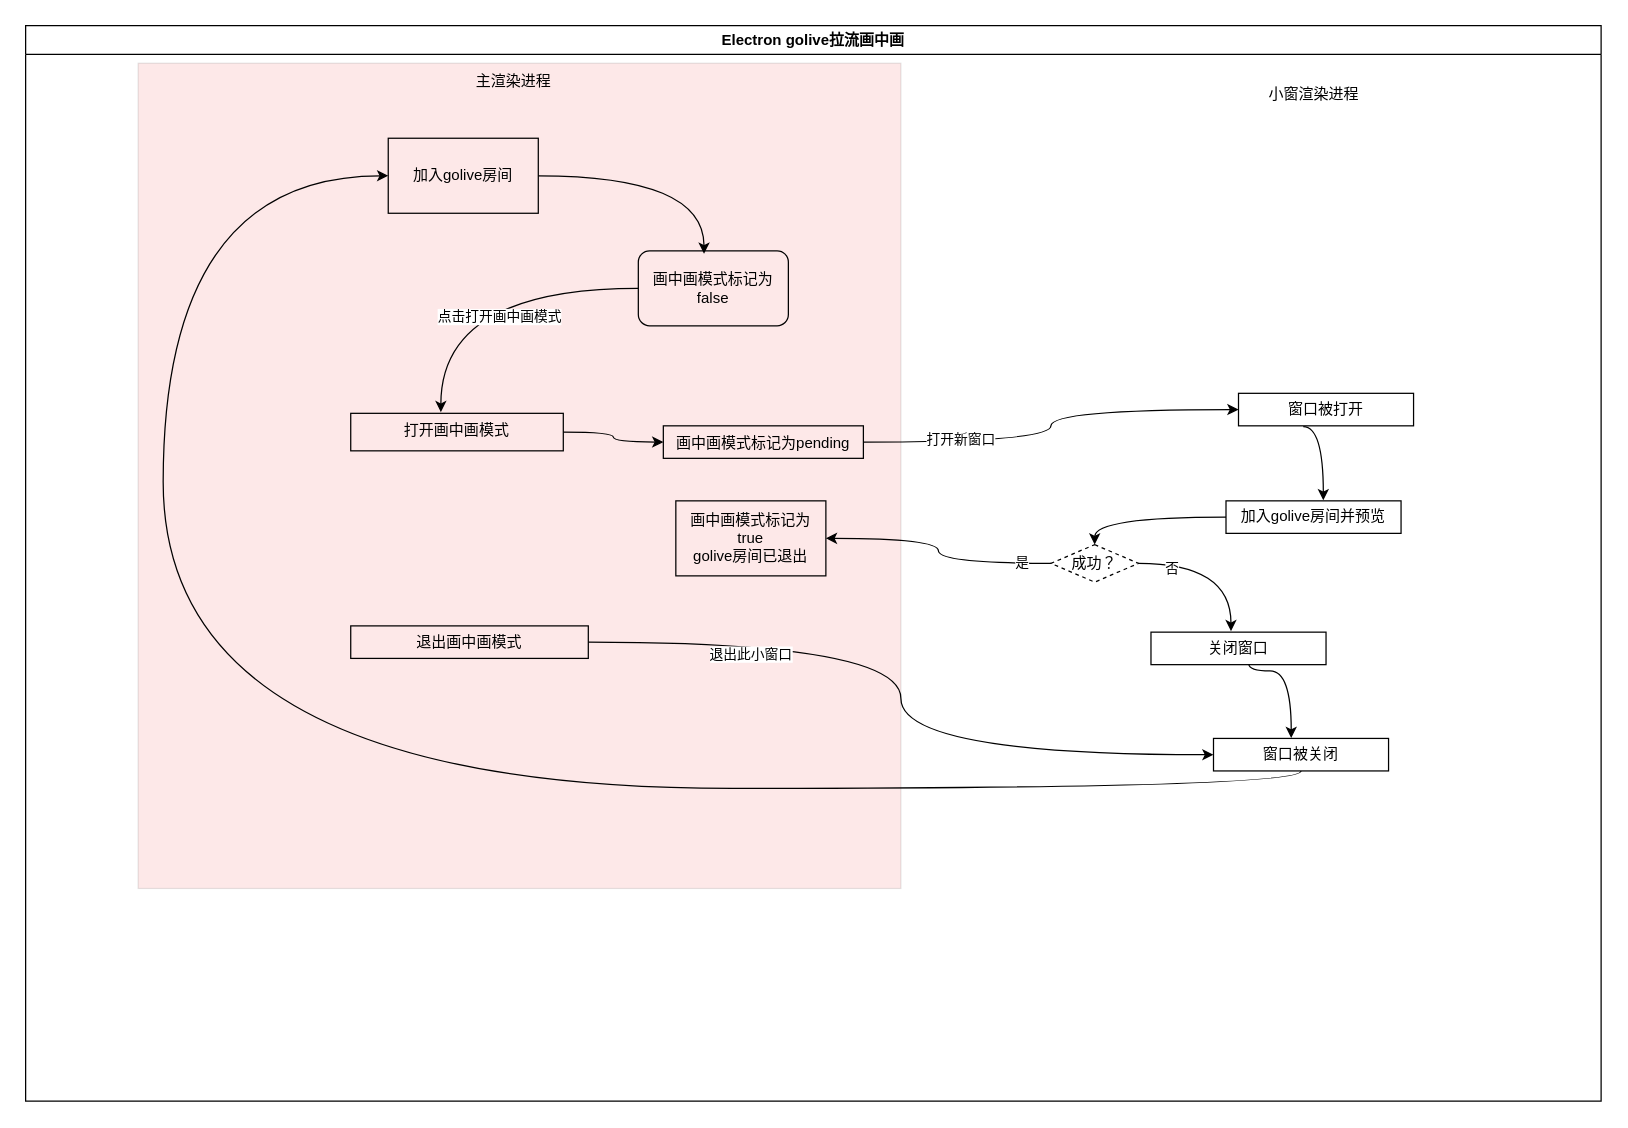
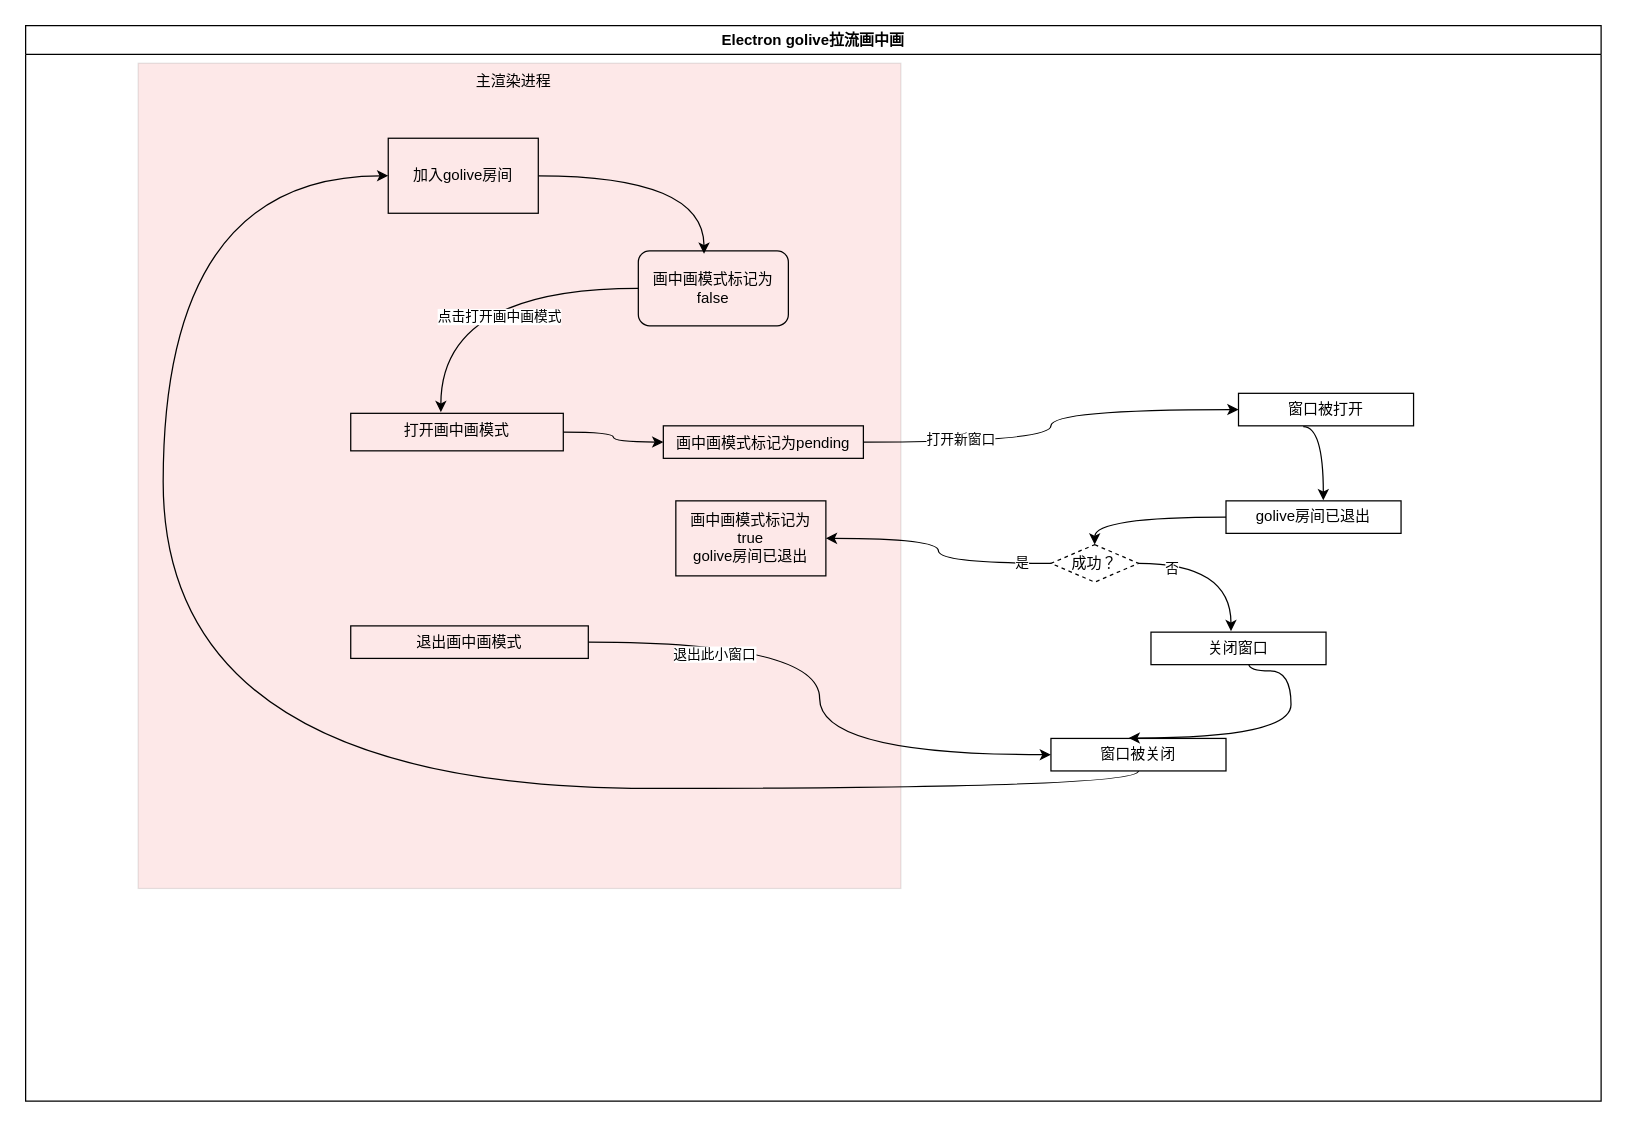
node "小窗渲染进程": removed
node "加入golive房间并预览": label "加入golive房间并预览" -> "golive房间已退出"
node "窗口被关闭": moved (1301, 754) -> (1138, 754)
